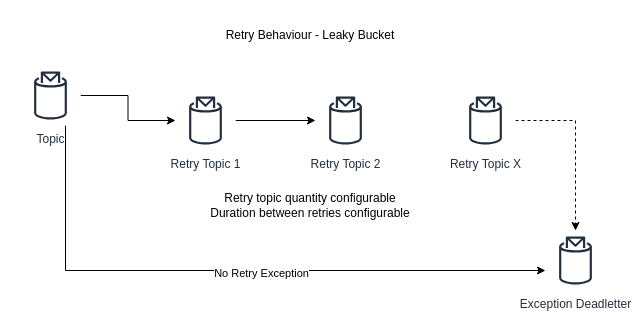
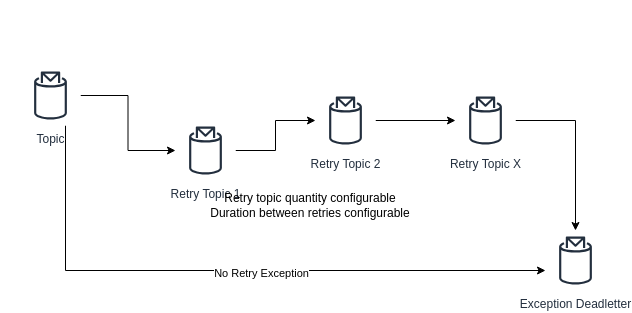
node "Retry Behaviour - Leaky Bucket": removed
node "Retry Topic 1": moved (206, 121) -> (206, 151)
edge "Retry Topic 2" -> "Retry Topic X": added
edge "Retry Topic X" -> "Exception Deadletter": style dashed -> solid
